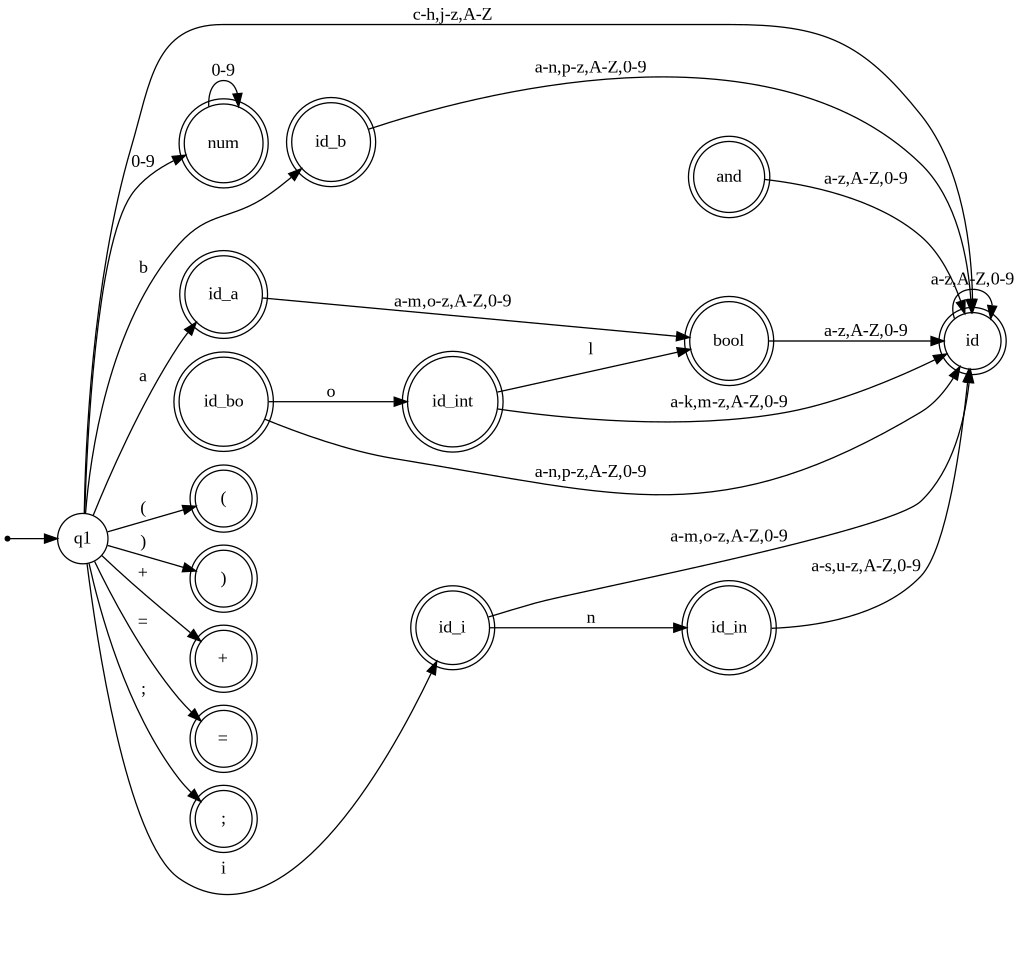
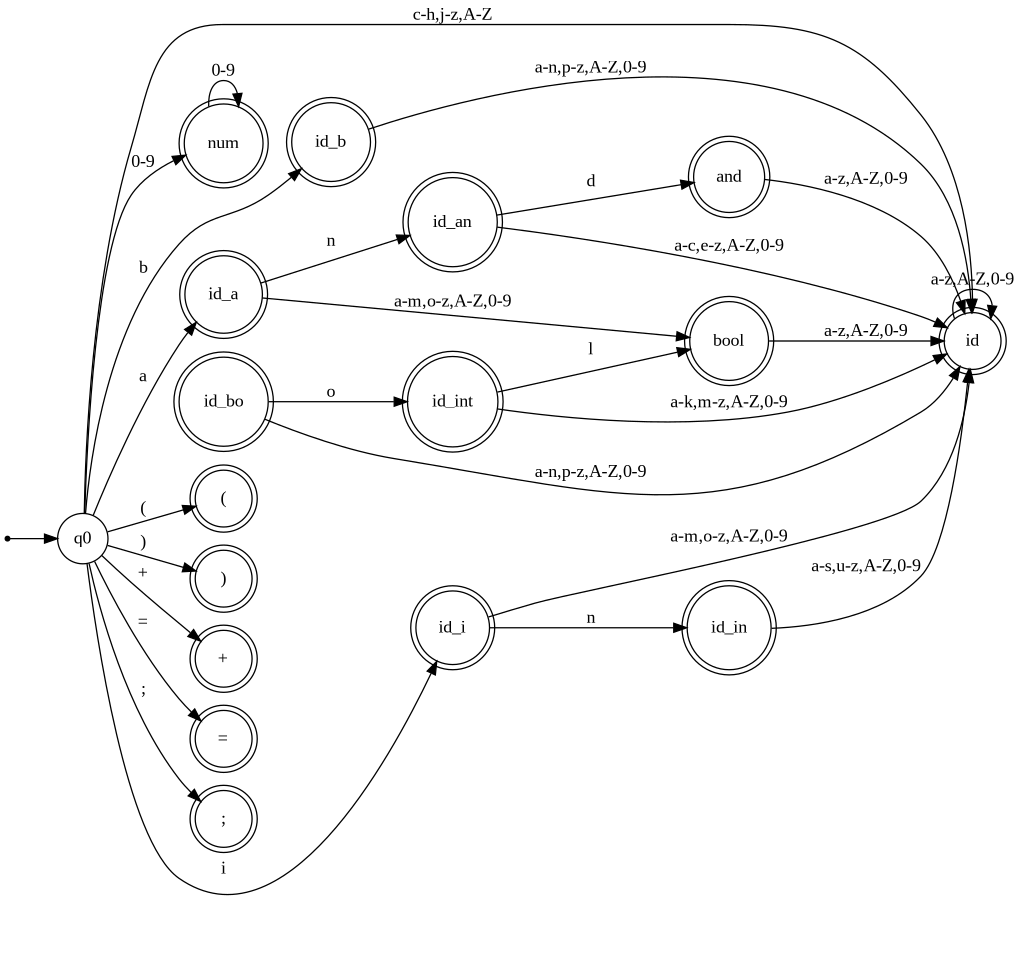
node "id_an": added
node "q1": label "q1" -> "q0"
